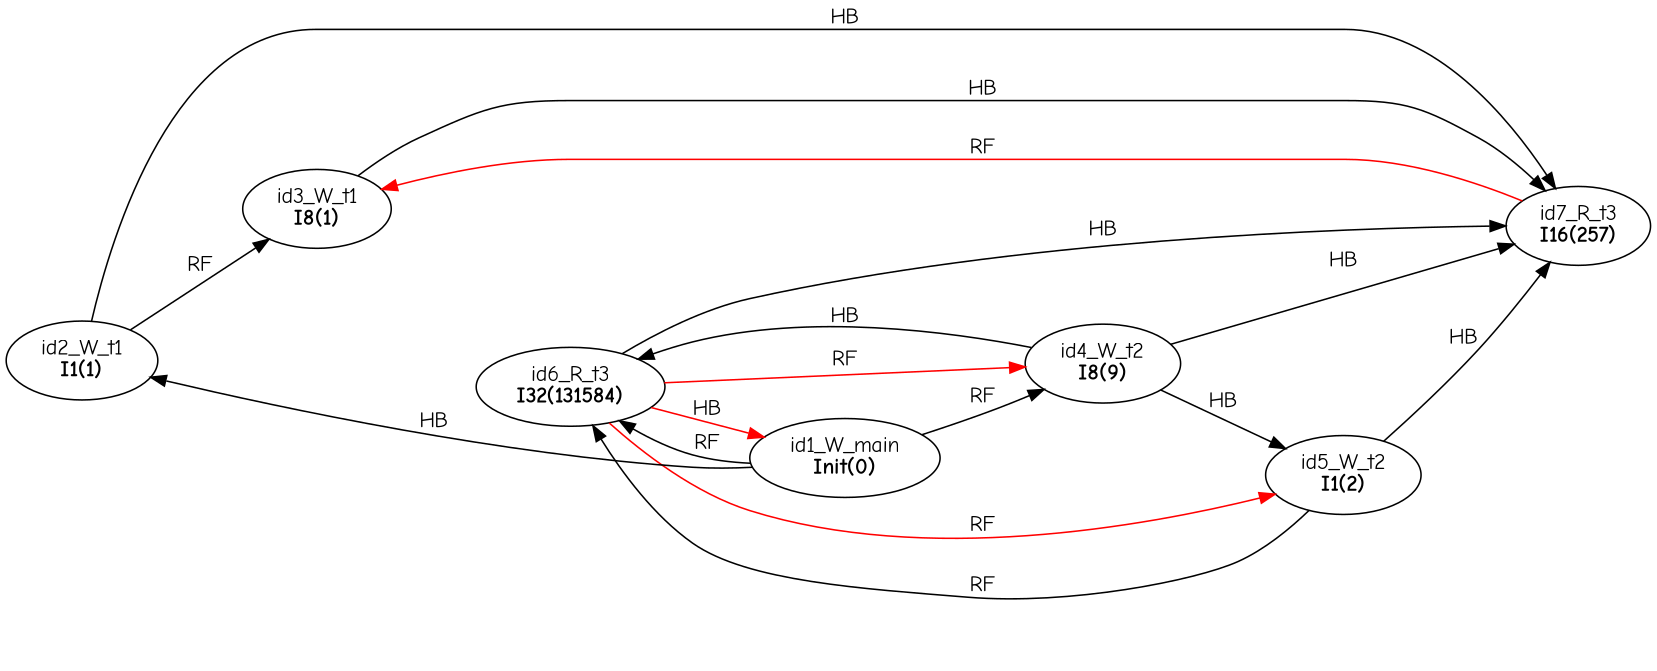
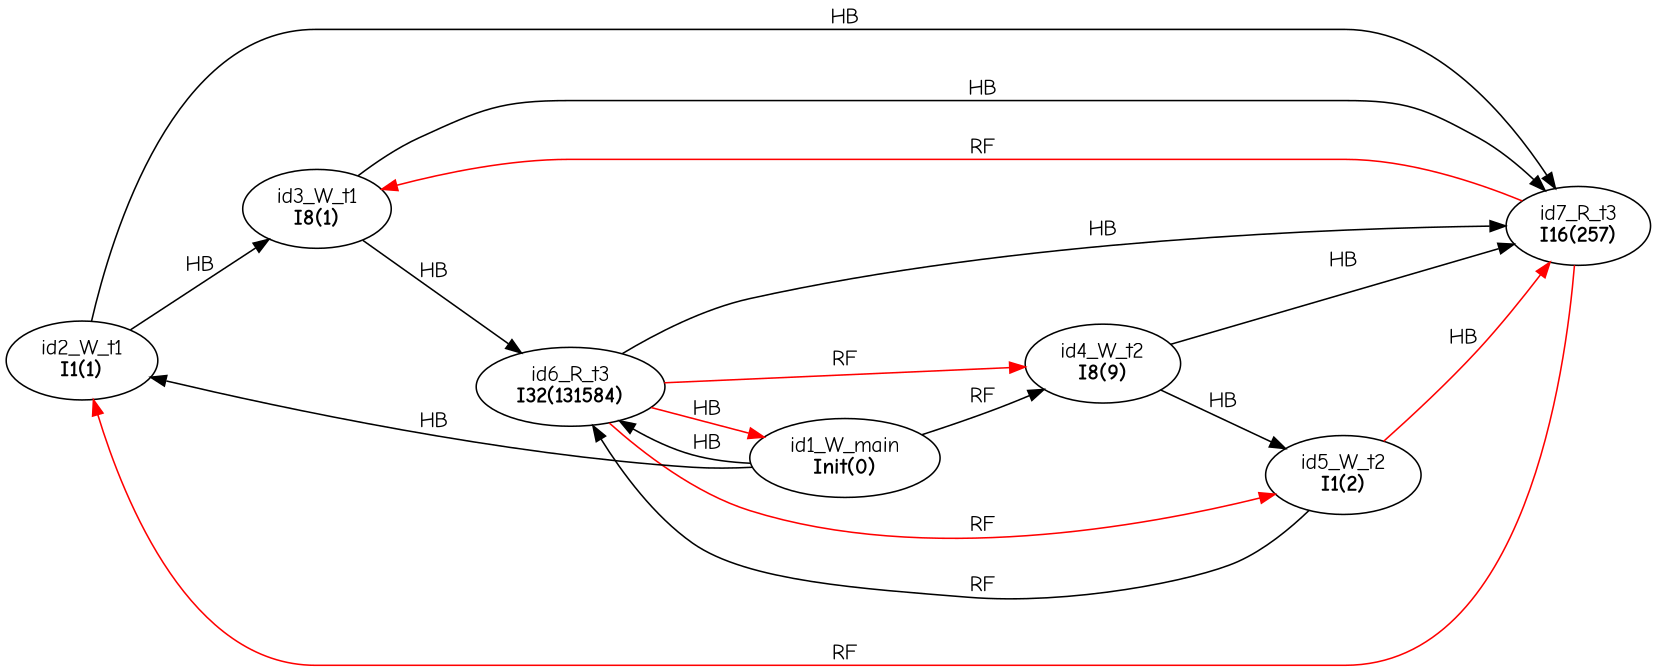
edge "id2_W_t1" -> "id3_W_t1": label "RF" -> "HB"
edge "id4_W_t2" -> "id6_R_t3": now "id3_W_t1" -> "id6_R_t3"
edge "id5_W_t2" -> "id7_R_t3": color black -> red
edge "id1_W_main" -> "id6_R_t3": label "RF" -> "HB"
edge "id7_R_t3" -> "id2_W_t1": added, label "RF"
